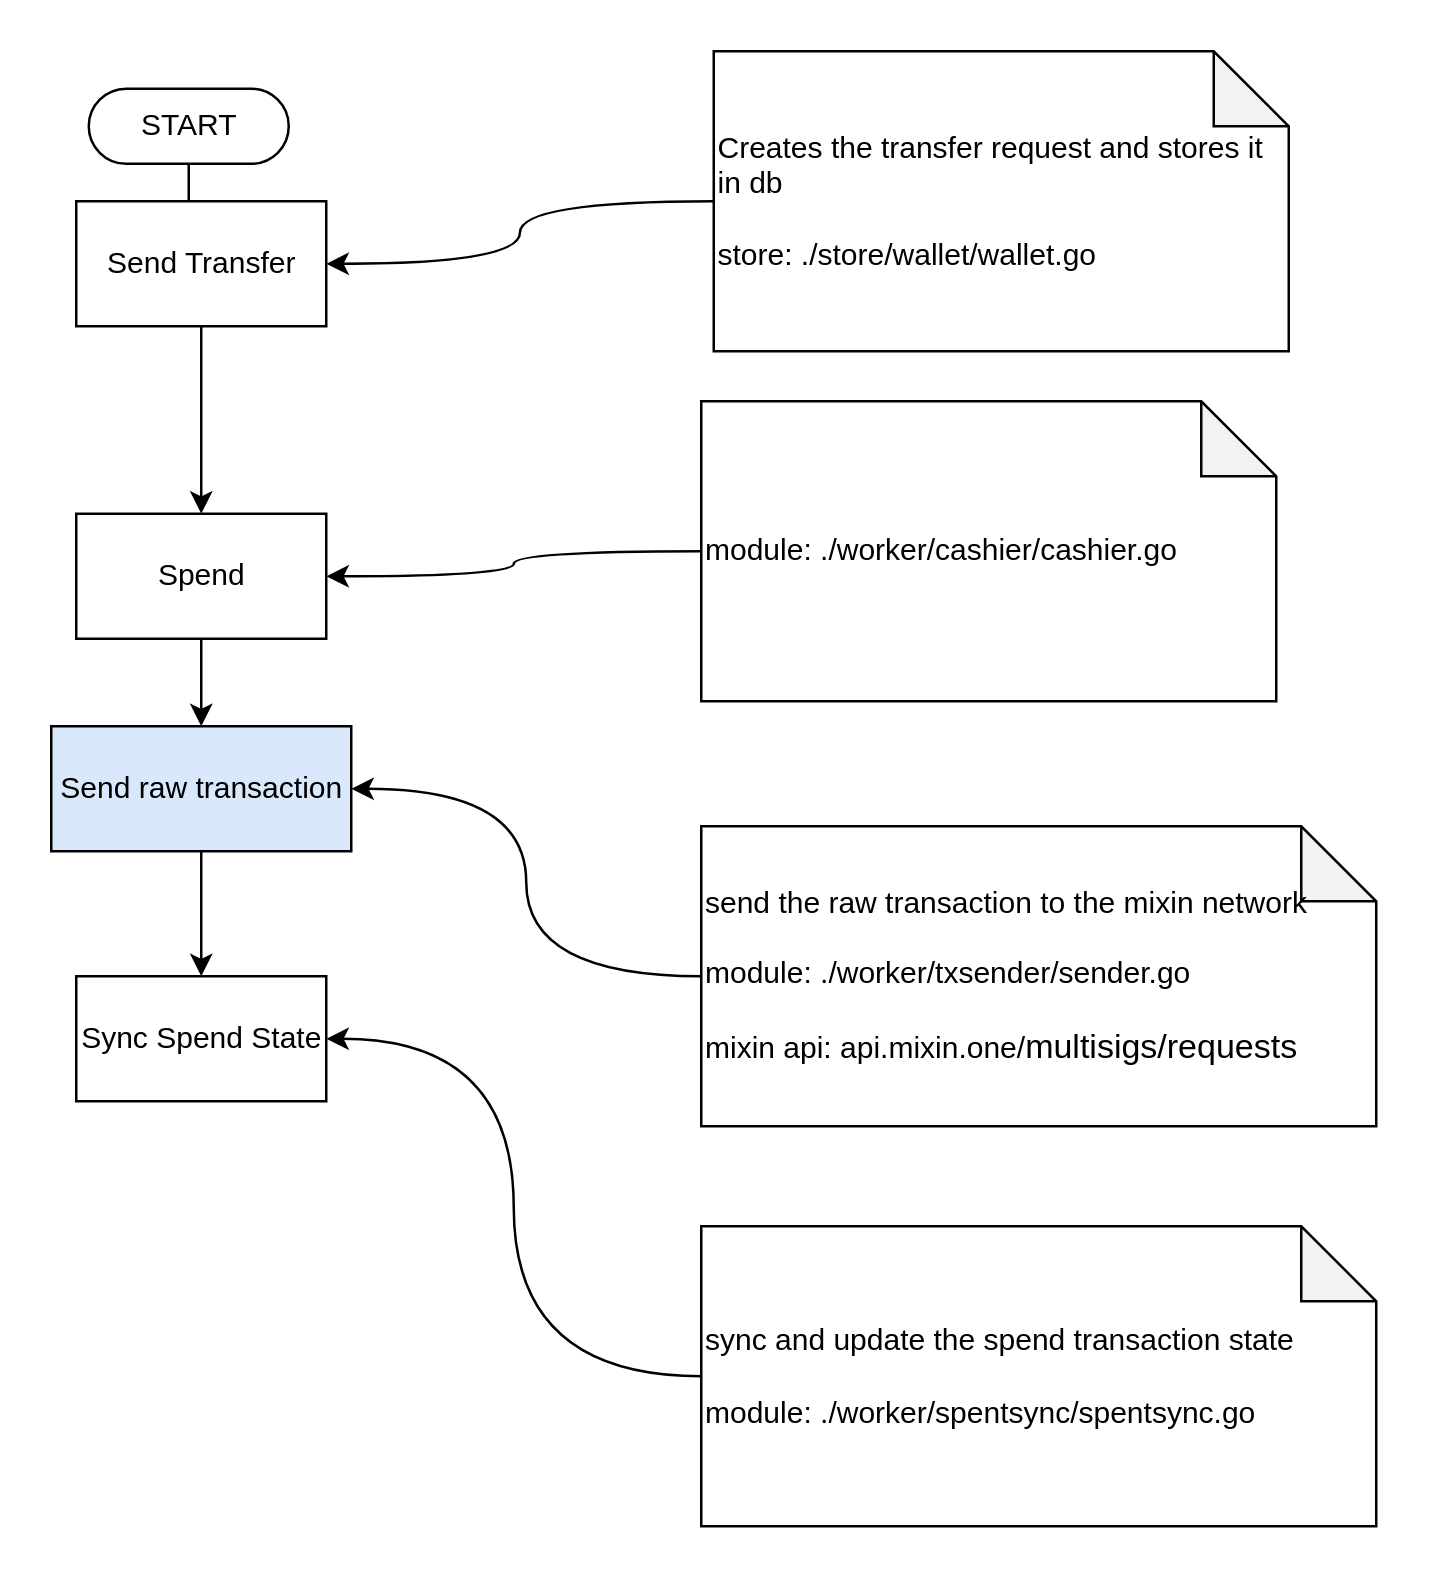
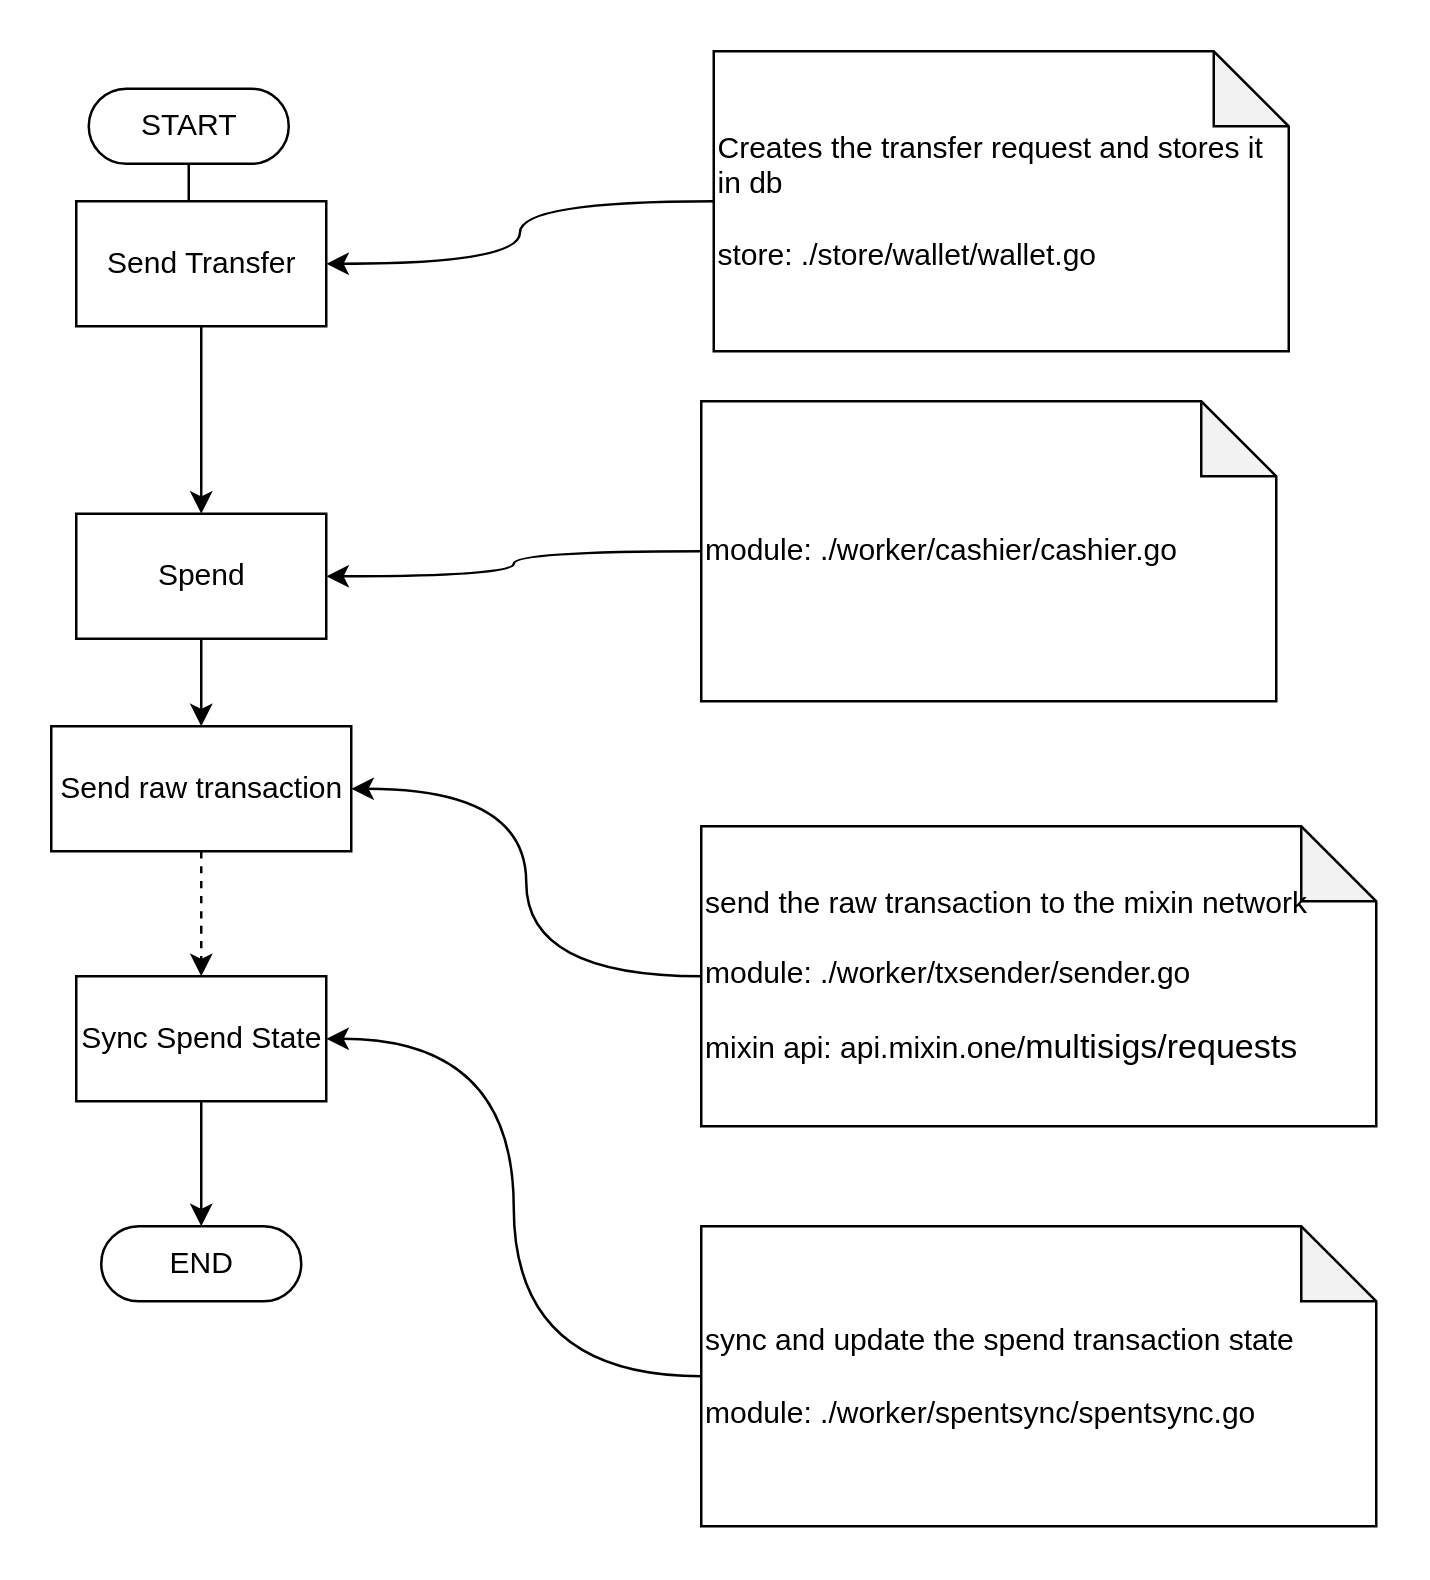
node "Send raw transaction": fillcolor #dae8fc -> #ffffff
edge "Send raw transaction" -> "Sync Spend State": style solid -> dashed
edge "Sync Spend State" -> "END": added
node "END": added
